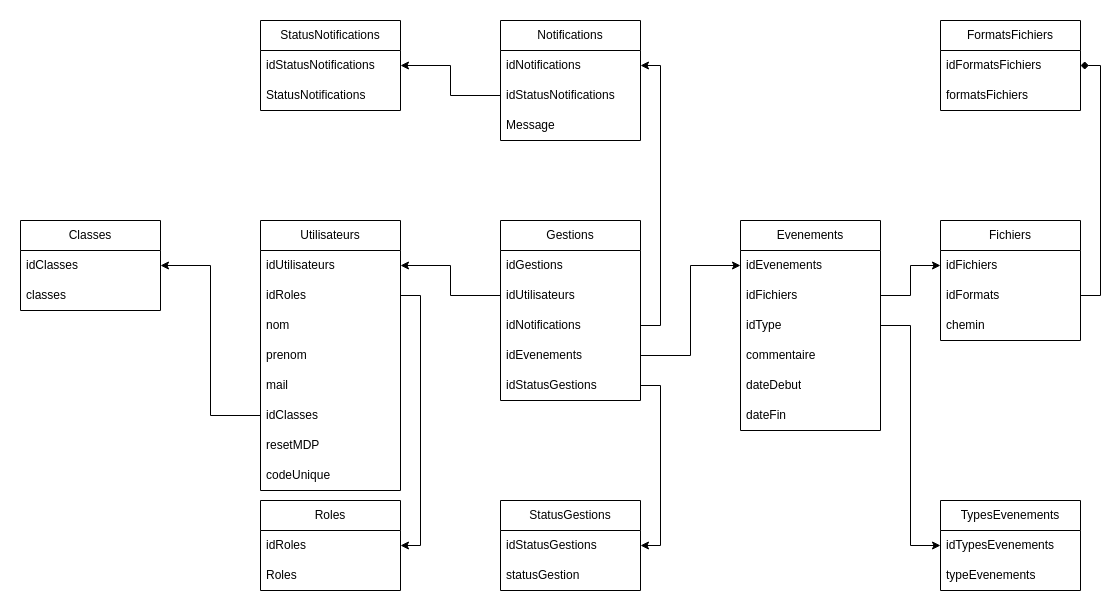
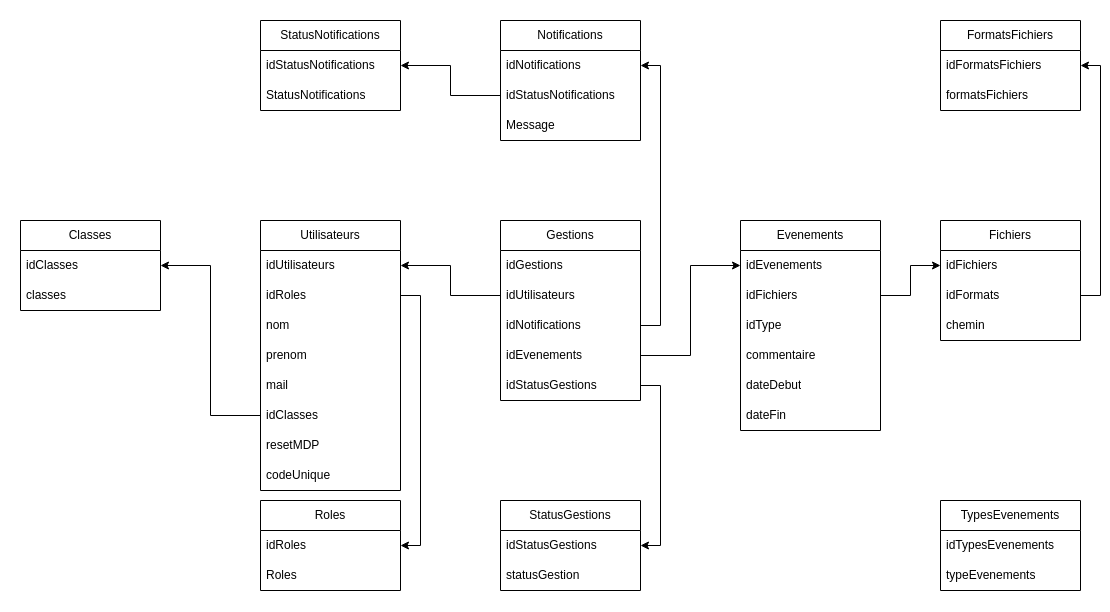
edge "idFormats" -> "idFormatsFichiers": arrowhead diamond -> classic
edge "idType" -> "idTypesEvenements": removed
